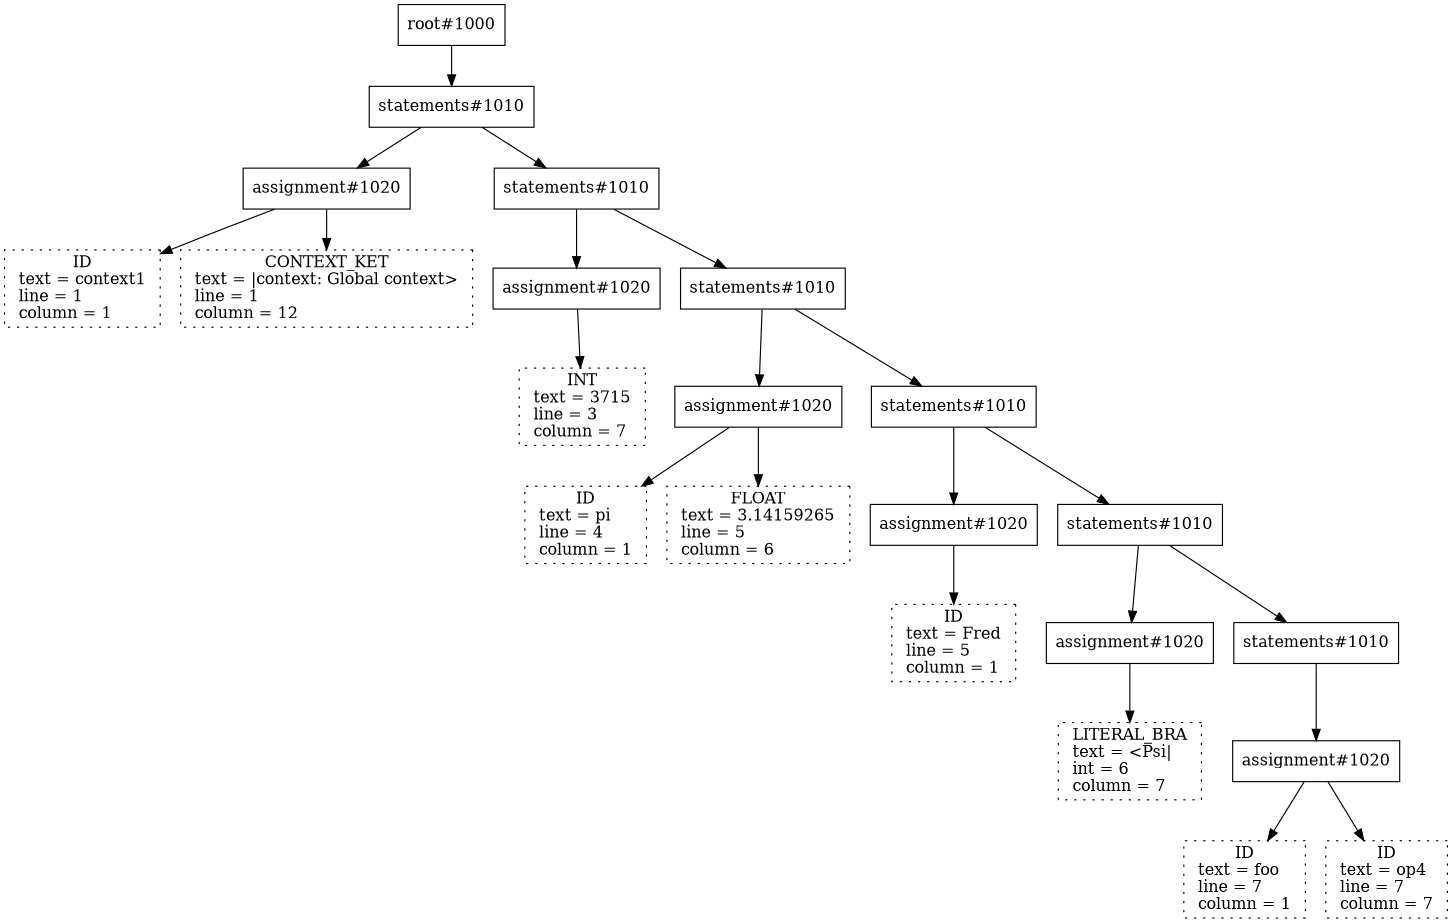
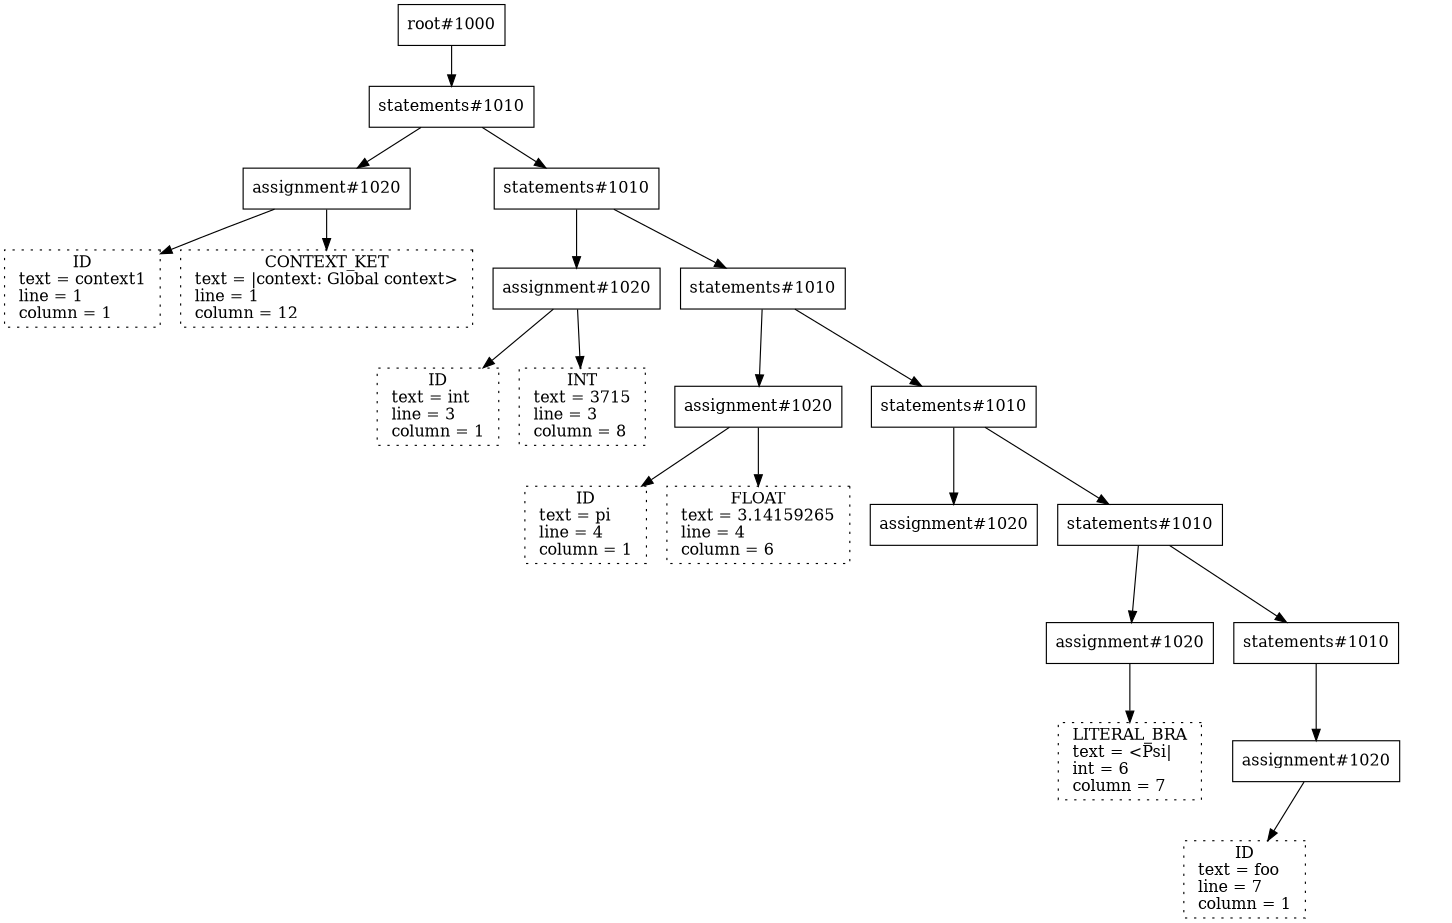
node "ID text = int line = 3 column = 1": added
node "INT text = 3715 line = 3 column = 7": label "INT text = 3715 line = 3 column = 7" -> "INT text = 3715 line = 3 column = 8"
node "FLOAT text = 3.14159265 line = 5 column = 6": label "FLOAT text = 3.14159265 line = 5 column = 6" -> "FLOAT text = 3.14159265 line = 4 column = 6"
node "ID text = Fred line = 5 column = 1": removed
node "ID text = op4 line = 7 column = 7": removed
